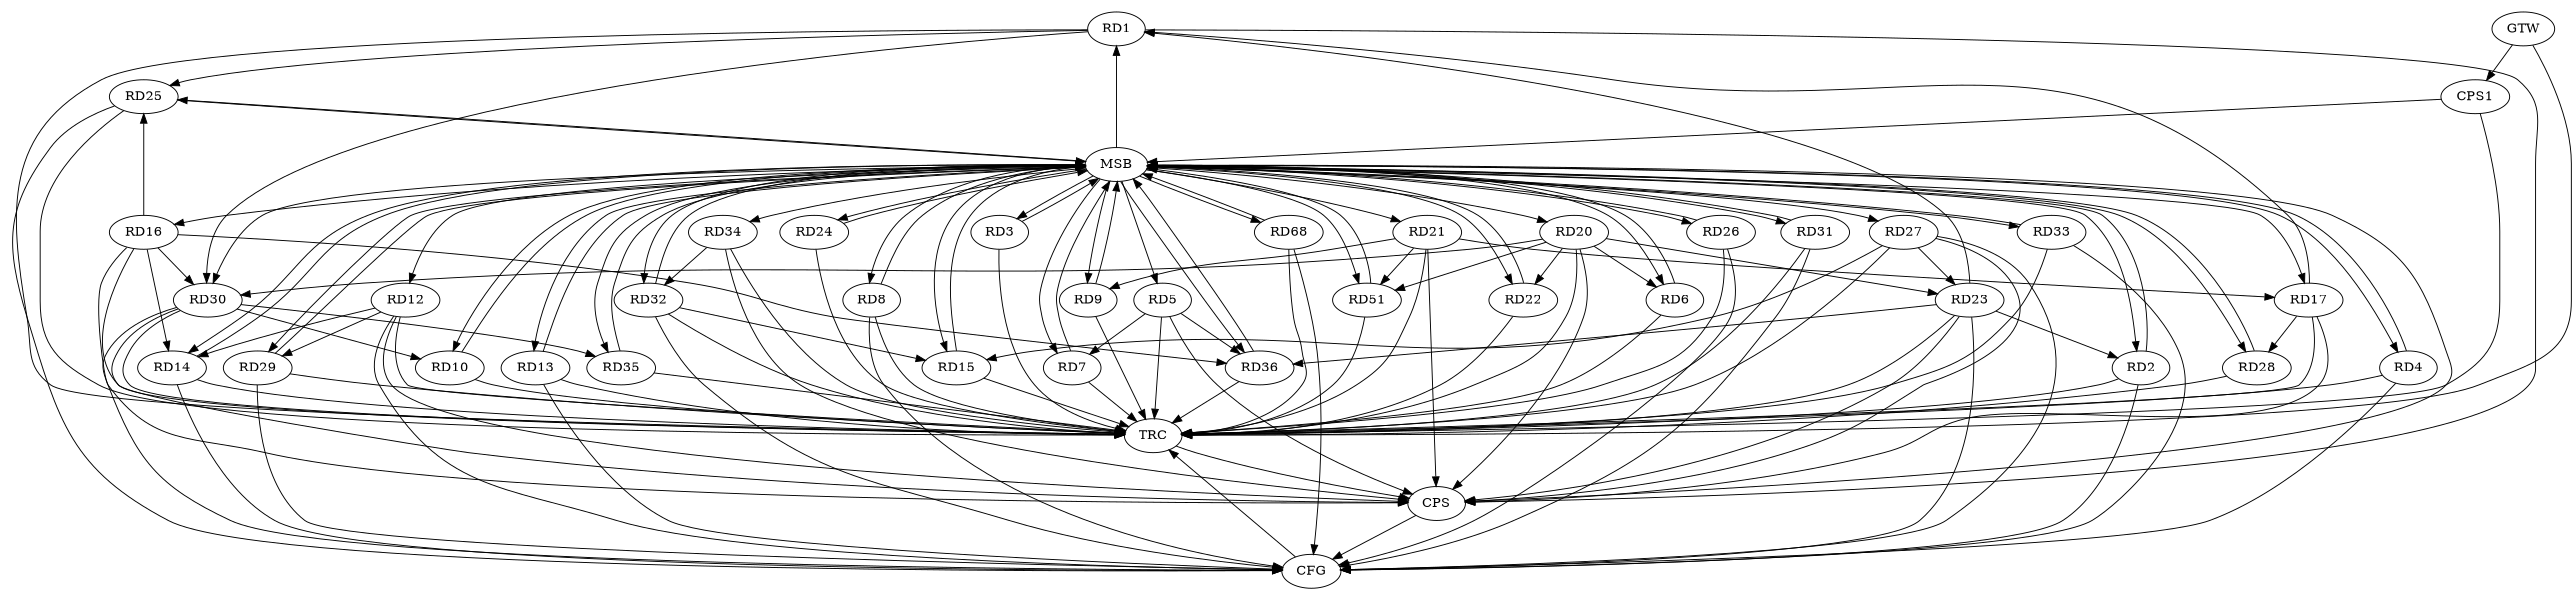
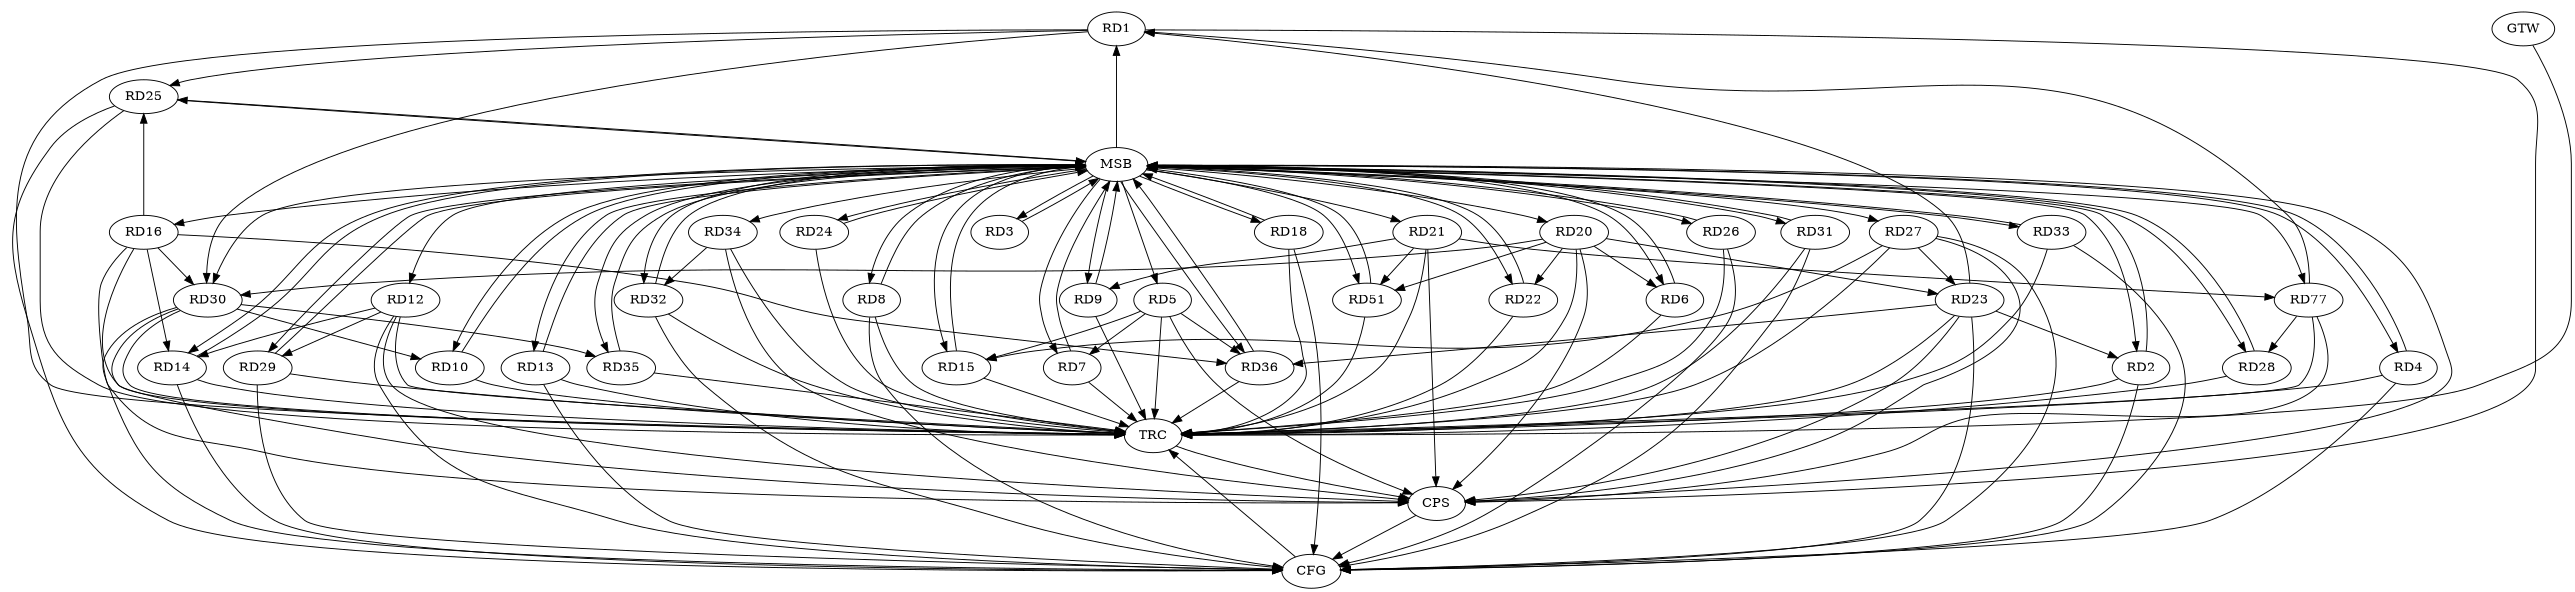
node "CPS1": removed
node "RD68": label "RD68" -> "RD18"
node "RD17": label "RD17" -> "RD77"
edge "RD32" -> "RD15": now "RD5" -> "RD15"
edge "RD3" -> "TRC": removed
